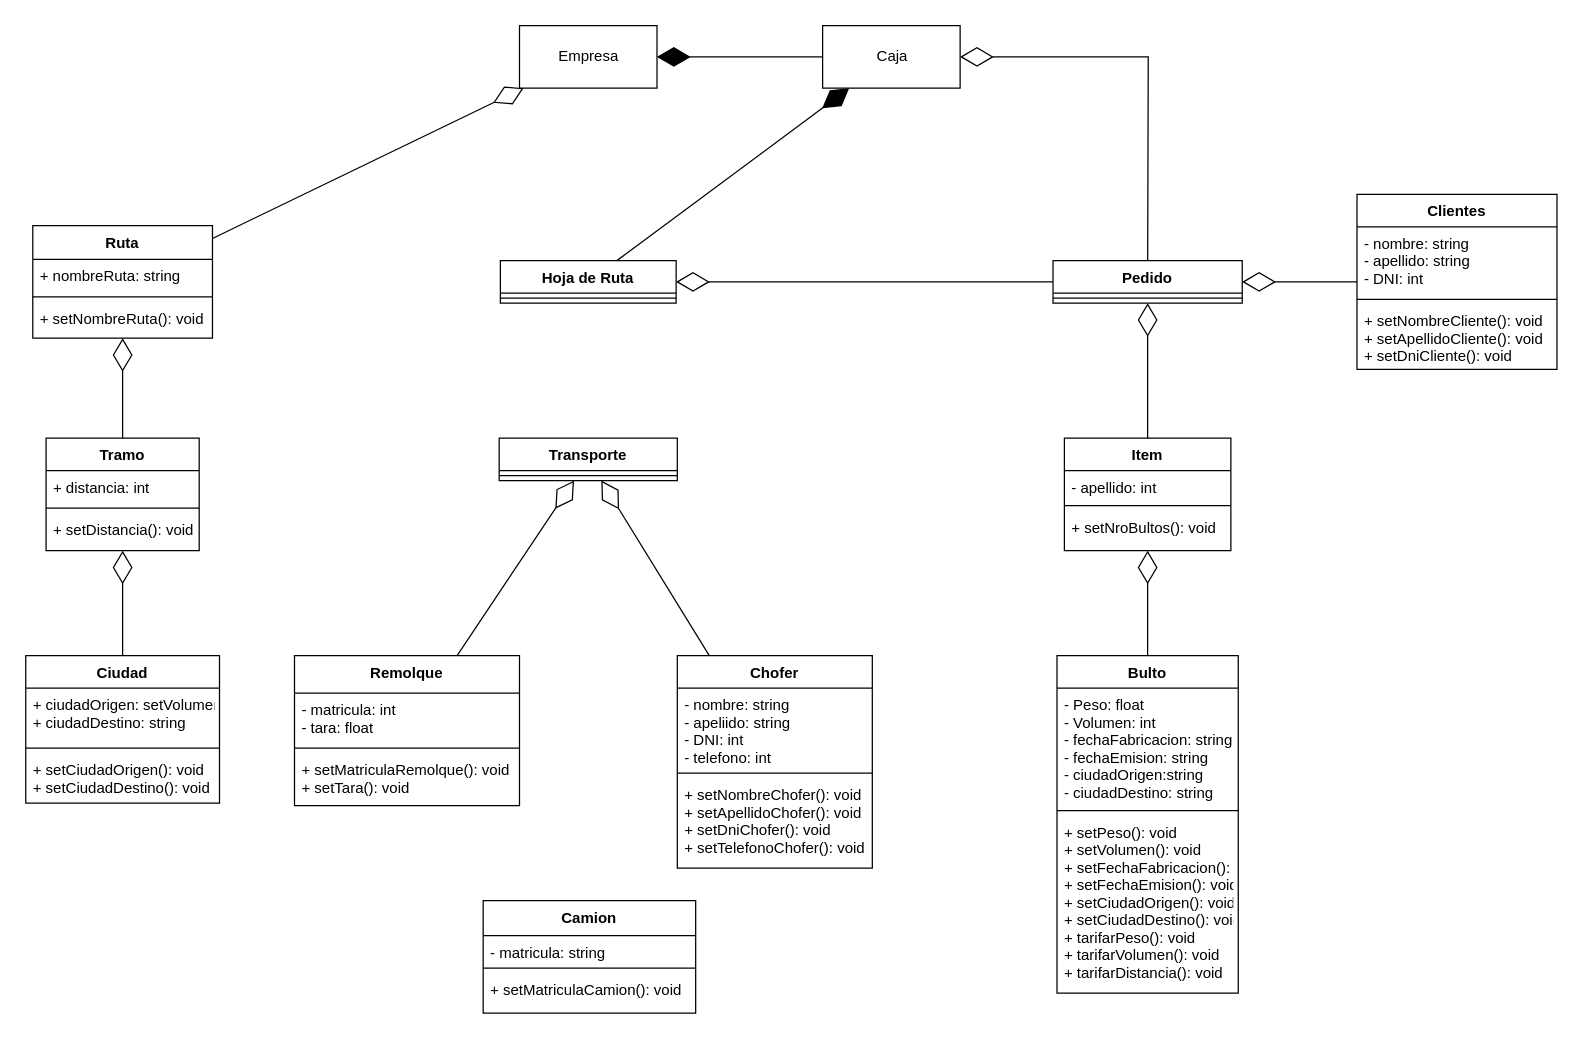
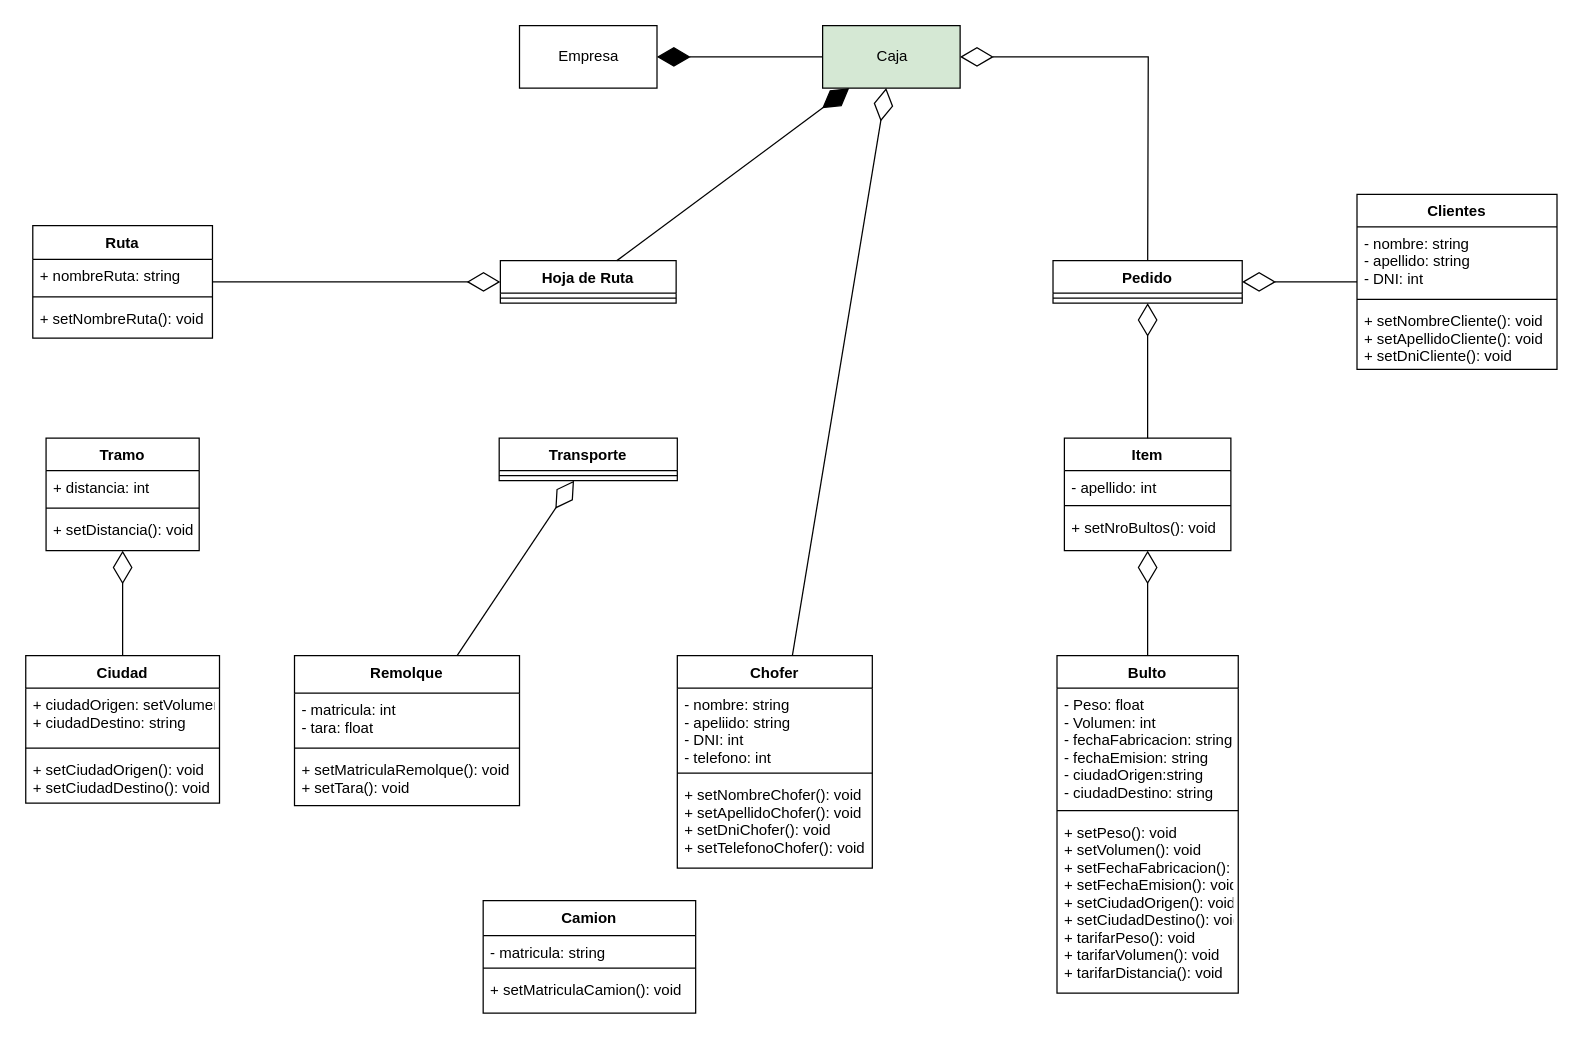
node "Caja": fillcolor #ffffff -> #d5e8d4
edge "Ruta" -> "Empresa": now "Ruta" -> "Hoja de Ruta"
edge "Pedido" -> "Hoja de Ruta": removed
edge "Tramo" -> "Ruta": removed
edge "Chofer" -> "Transporte": now "Chofer" -> "Caja"
